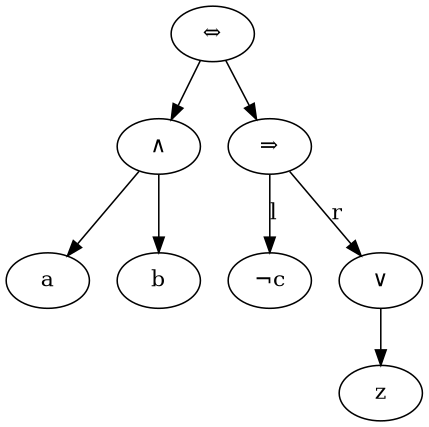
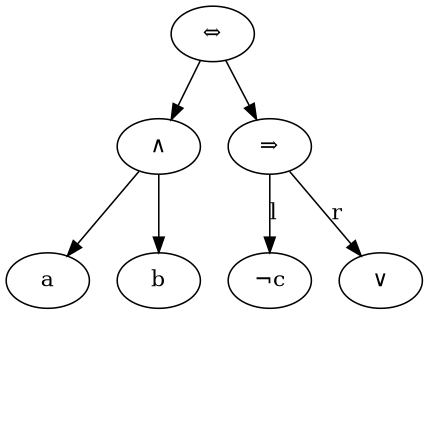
node "z": removed
